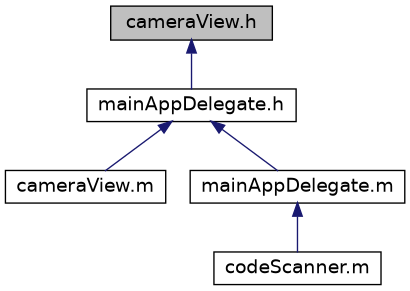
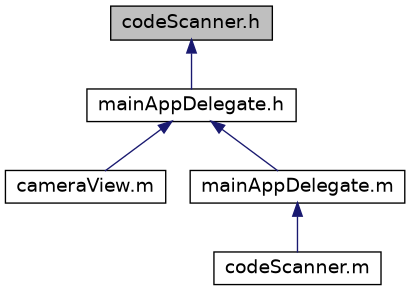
node "cameraView.h": label "cameraView.h" -> "codeScanner.h"
